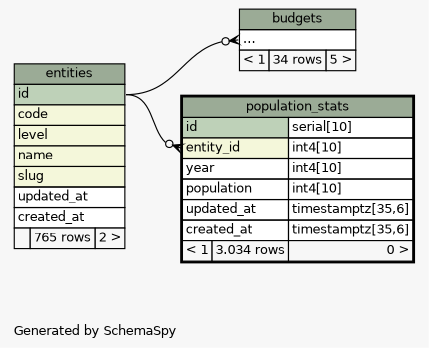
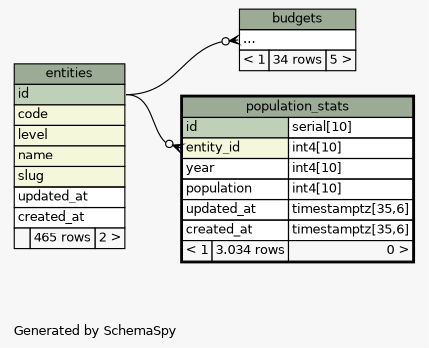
node "entities": text "765 rows" -> "465 rows"
